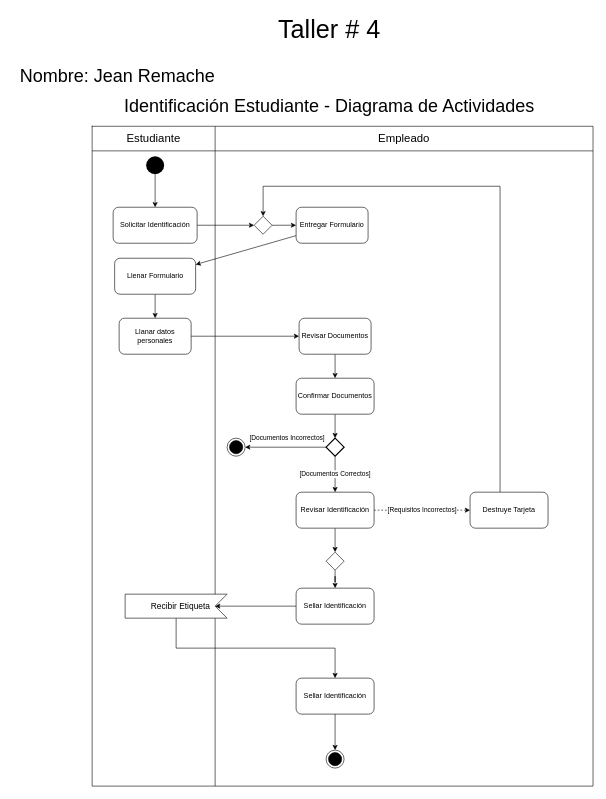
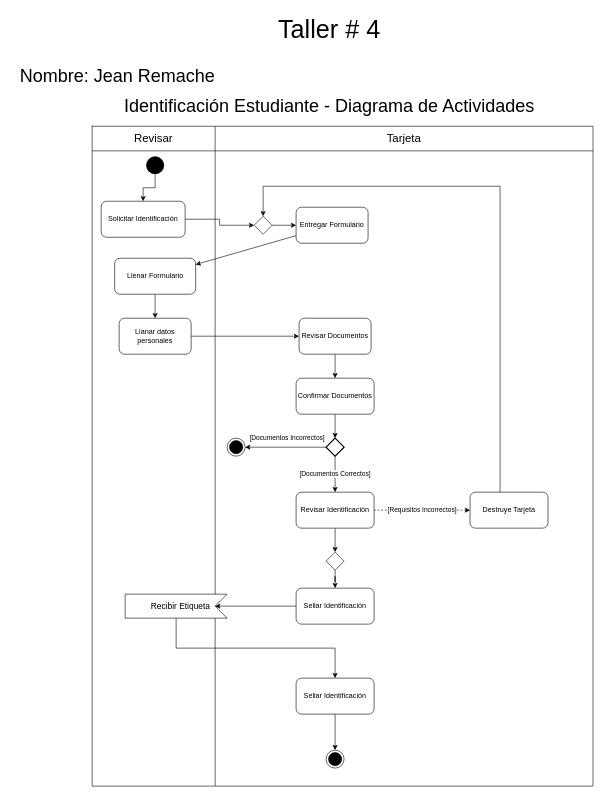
node "Estudiante": label "Estudiante" -> "Revisar"
node "Empleado": label "Empleado" -> "Tarjeta"
node "Solicitar Identificación": moved (155, 225) -> (143, 219)
